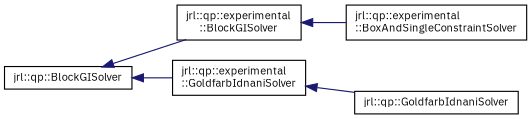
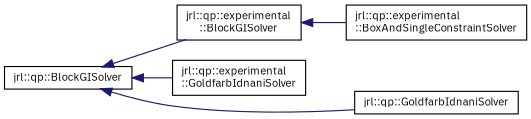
edge "jrl::qp::GoldfarbIdnaniSolver" -> "jrl::qp::experimental ::GoldfarbIdnaniSolver": now "jrl::qp::GoldfarbIdnaniSolver" -> "jrl::qp::BlockGISolver"
